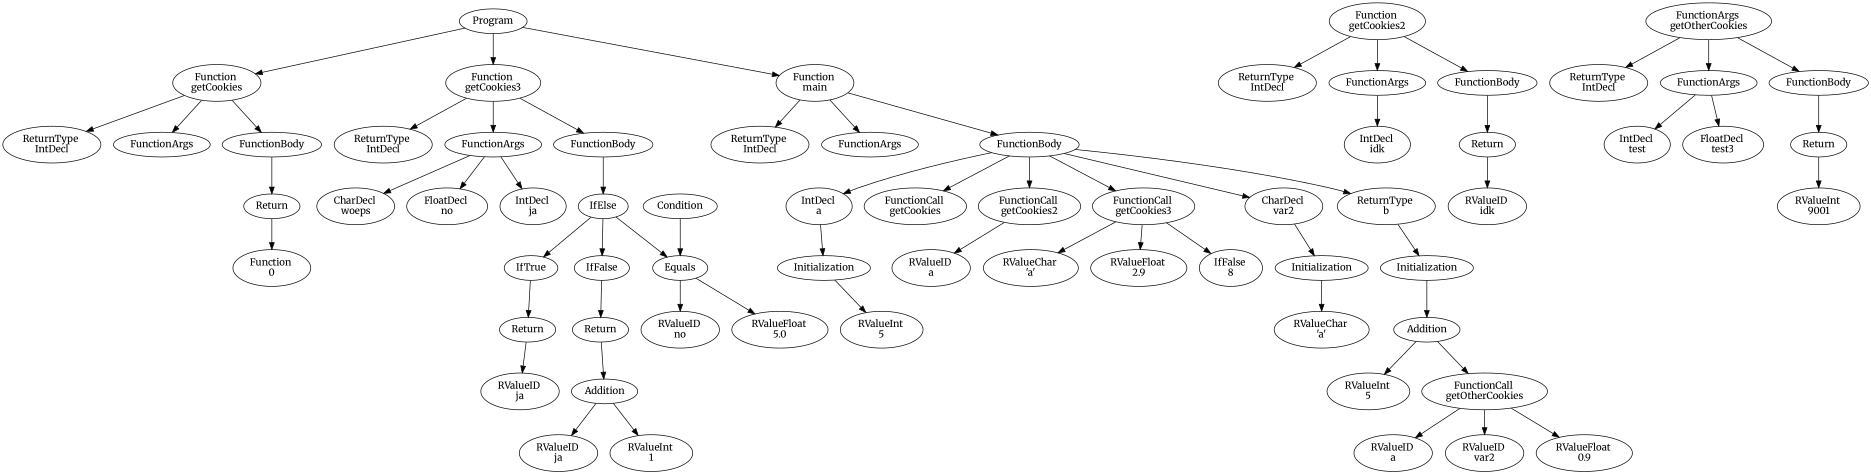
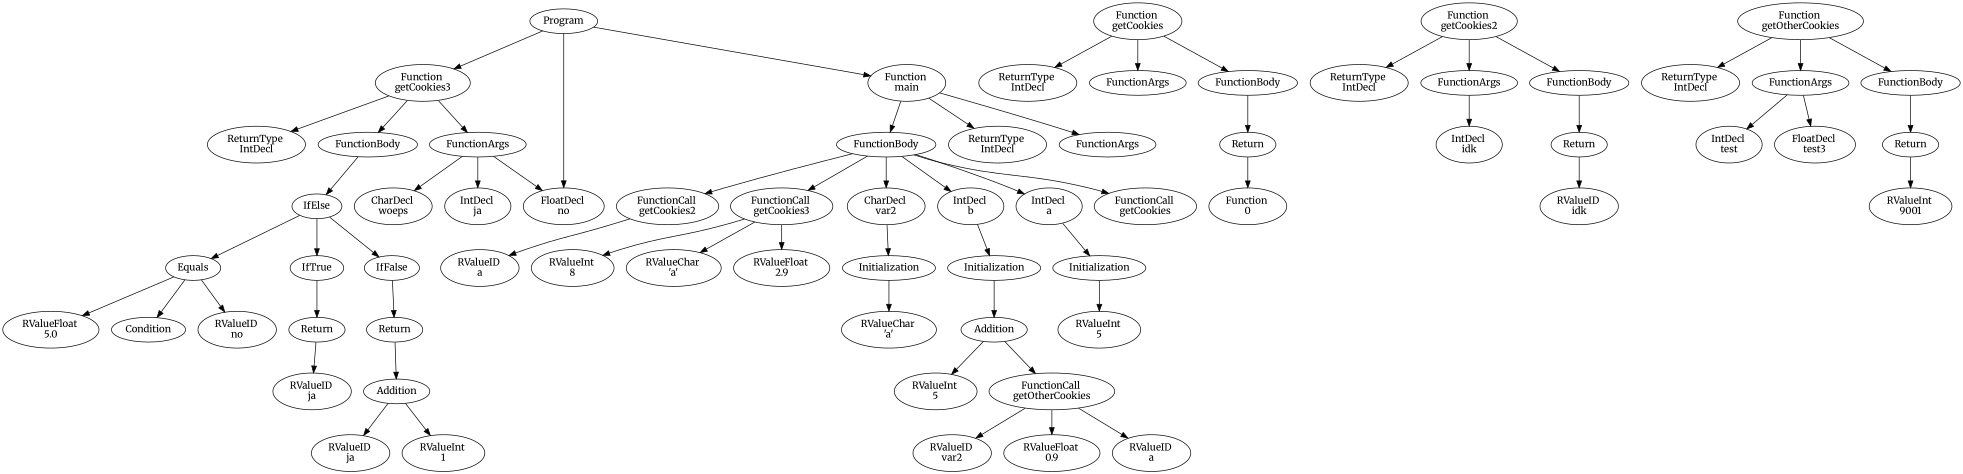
node "FunctionArgs getOtherCookies": label "FunctionArgs getOtherCookies" -> "Function getOtherCookies"
edge "Program" -> "Function getCookies": now "Program" -> "FloatDecl no"
node "ReturnType b": label "ReturnType b" -> "IntDecl b"
edge "Condition" -> "Equals": reversed
node "IfFalse 8": label "IfFalse 8" -> "RValueInt 8"
